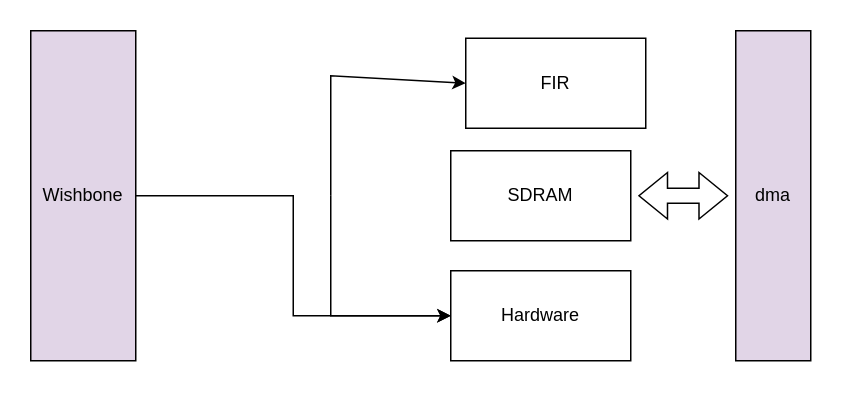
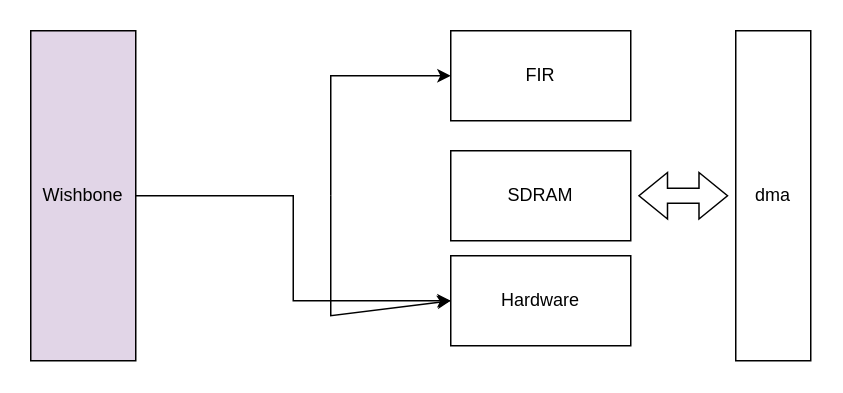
node "FIR": moved (556, 83) -> (541, 76)
node "dma": fillcolor #e1d5e7 -> #ffffff
node "Hardware": moved (541, 316) -> (541, 301)
